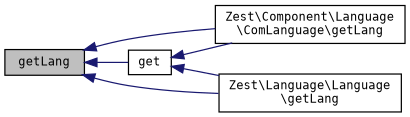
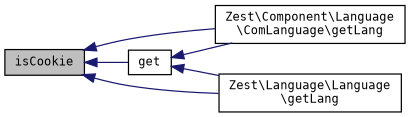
node "getLang": label "getLang" -> "isCookie"
